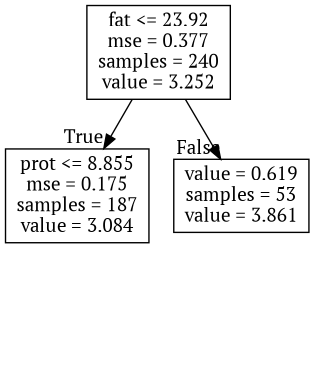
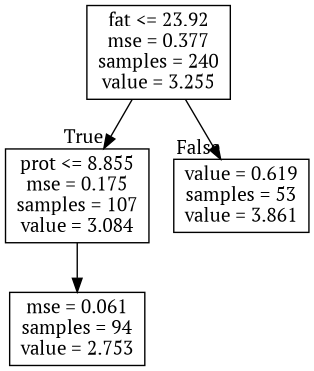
node "fat <= 23.92 mse = 0.377 samples = 240 value = 3.252": label "fat <= 23.92 mse = 0.377 samples = 240 value = 3.252" -> "fat <= 23.92 mse = 0.377 samples = 240 value = 3.255"
node "prot <= 8.855 mse = 0.175 samples = 187 value = 3.084": label "prot <= 8.855 mse = 0.175 samples = 187 value = 3.084" -> "prot <= 8.855 mse = 0.175 samples = 107 value = 3.084"
node "mse = 0.061 samples = 94 value = 2.753": added
